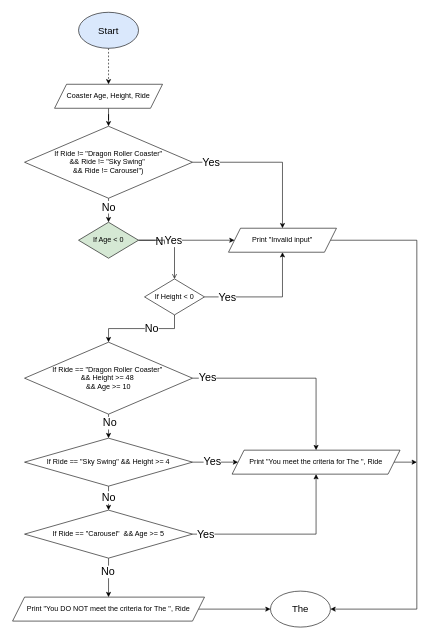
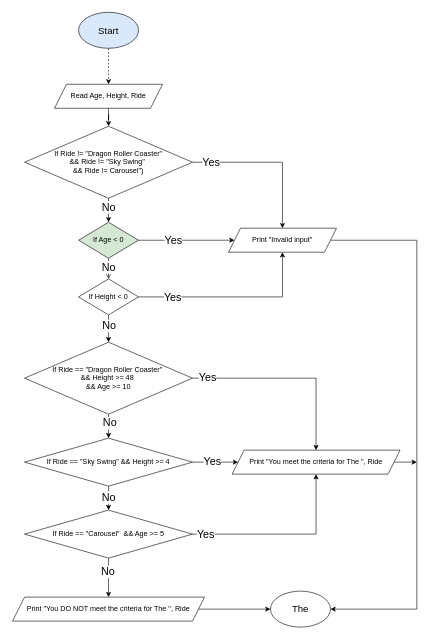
node "Coaster Age, Height, Ride": label "Coaster Age, Height, Ride" -> "Read Age, Height, Ride"
node "If Height < 0": moved (174, 297) -> (108, 297)
